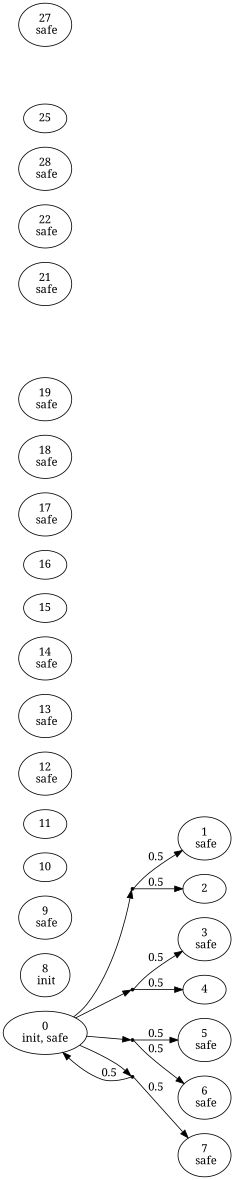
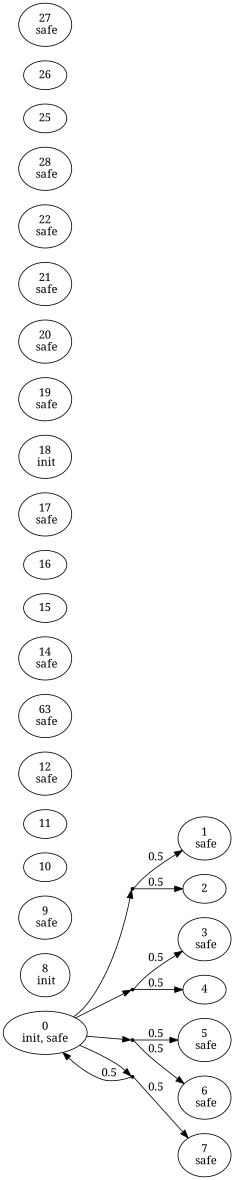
node "26": added
node "20 safe": added
node "18 safe": label "18 safe" -> "18 init"
node "13 safe": label "13 safe" -> "63 safe"
